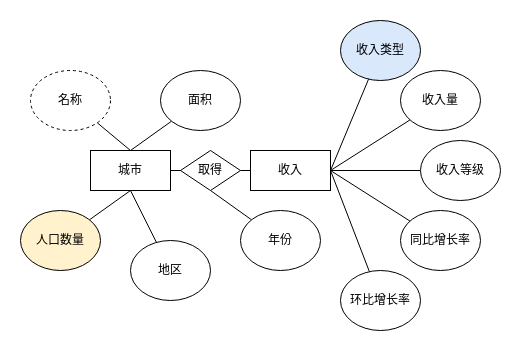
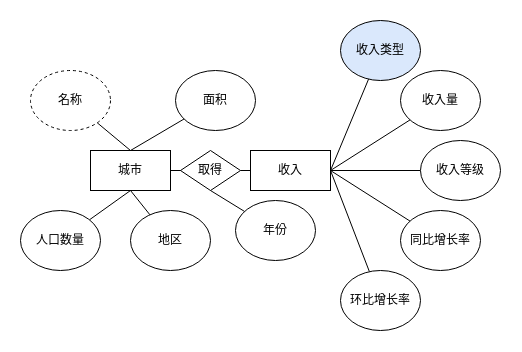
node "面积": moved (201, 101) -> (216, 101)
node "人口数量": fillcolor #fff2cc -> #ffffff
node "年份": moved (281, 241) -> (276, 231)
node "地区": moved (171, 271) -> (171, 241)
